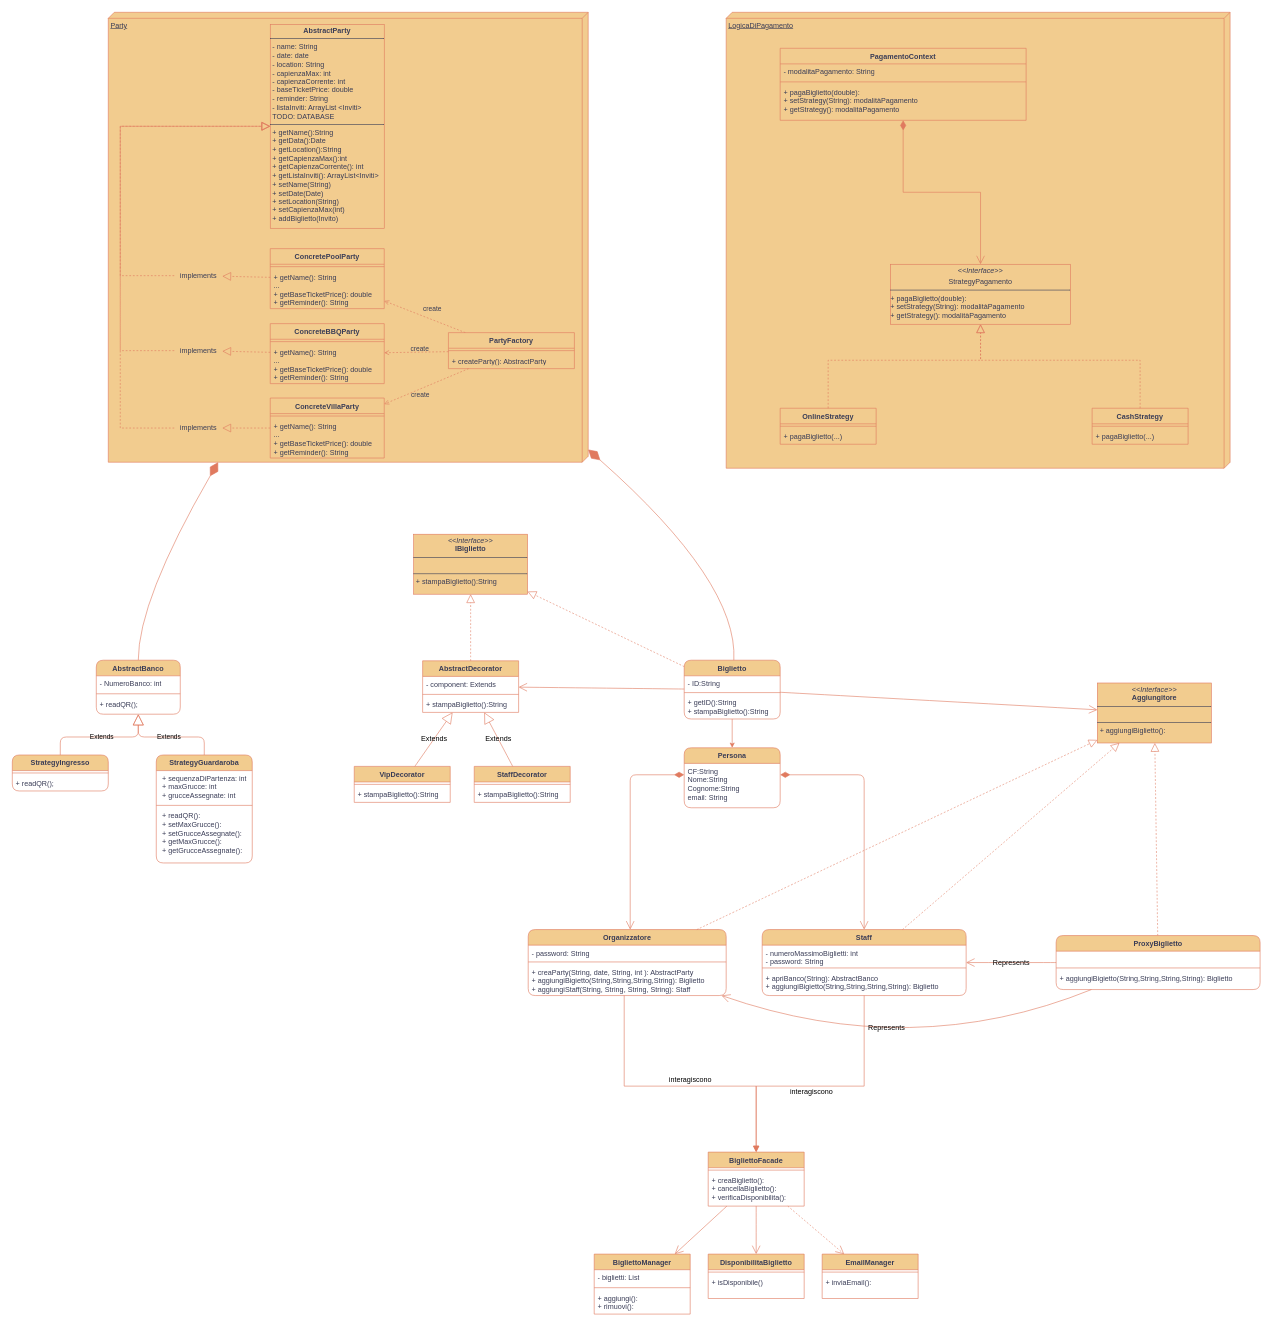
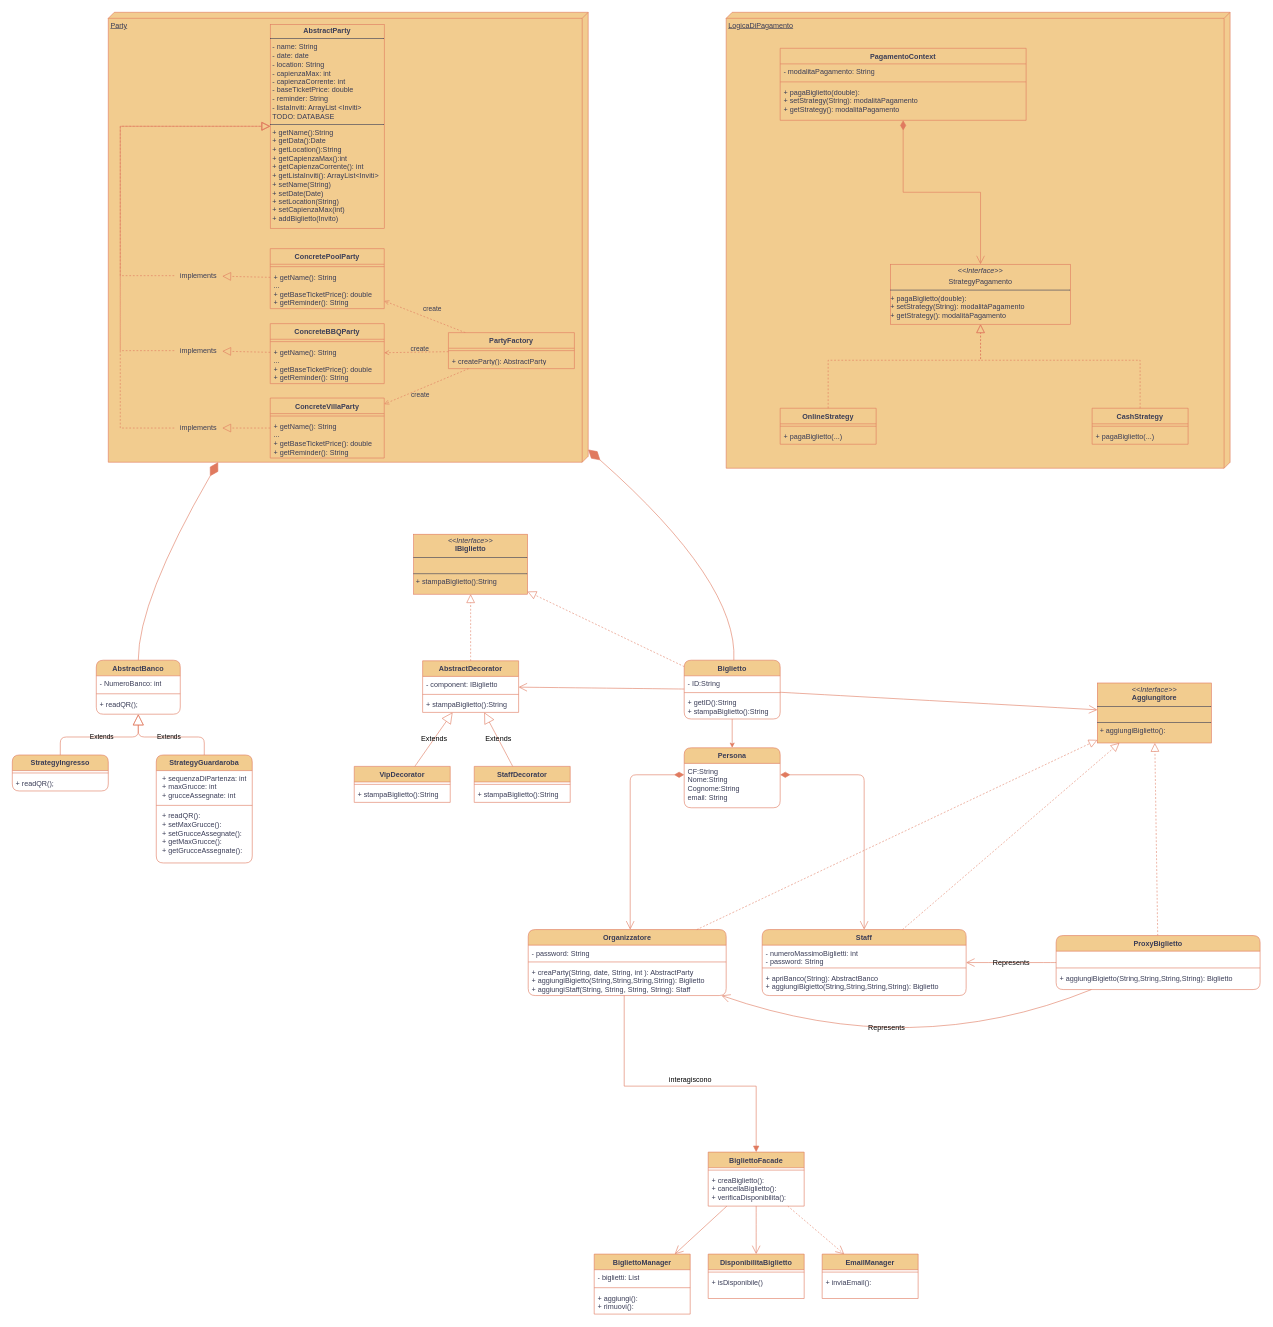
node "- component: Extends": label "- component: Extends" -> "- component: IBiglietto"
edge "Staff" -> "BigliettoFacade": removed, label "interagiscono"
